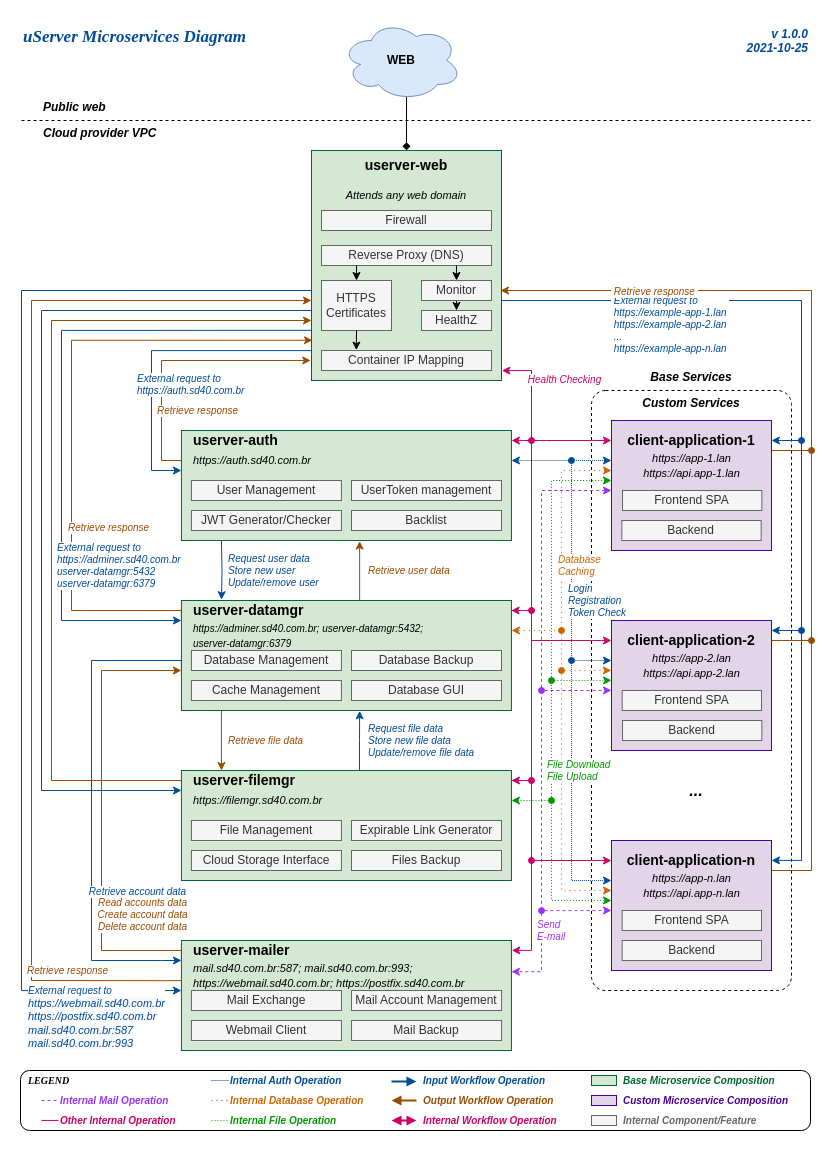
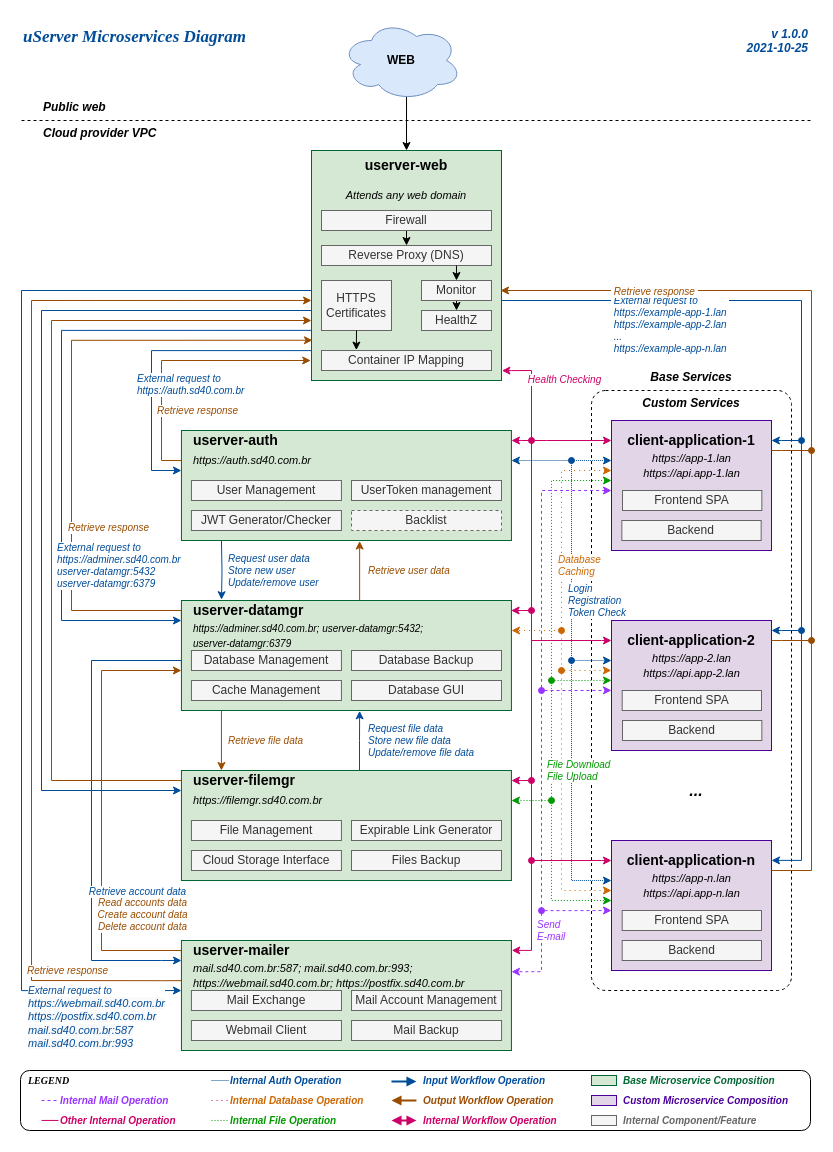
edge "WEB" -> "userver-web Attends any web domain": arrowhead diamond -> classic
edge "Firewall" -> "Reverse Proxy (DNS)": added
edge "Reverse Proxy (DNS)" -> "HTTPS Certificates": removed
node "Backlist": style solid -> dashed
